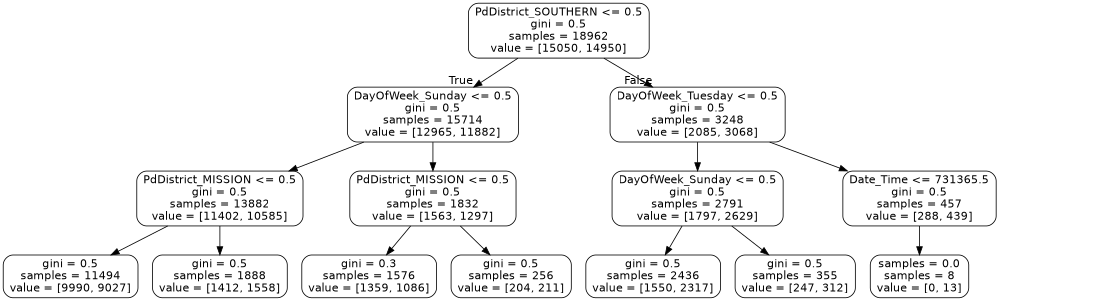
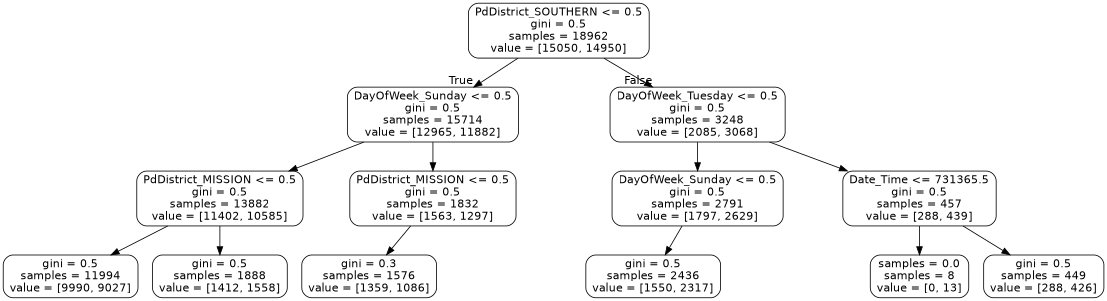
node "gini = 0.5 samples = 11494 value = [9990, 9027]": label "gini = 0.5 samples = 11494 value = [9990, 9027]" -> "gini = 0.5 samples = 11994 value = [9990, 9027]"
node "gini = 0.5 samples = 256 value = [204, 211]": removed
node "gini = 0.5 samples = 355 value = [247, 312]": removed
node "gini = 0.5 samples = 449 value = [288, 426]": added
